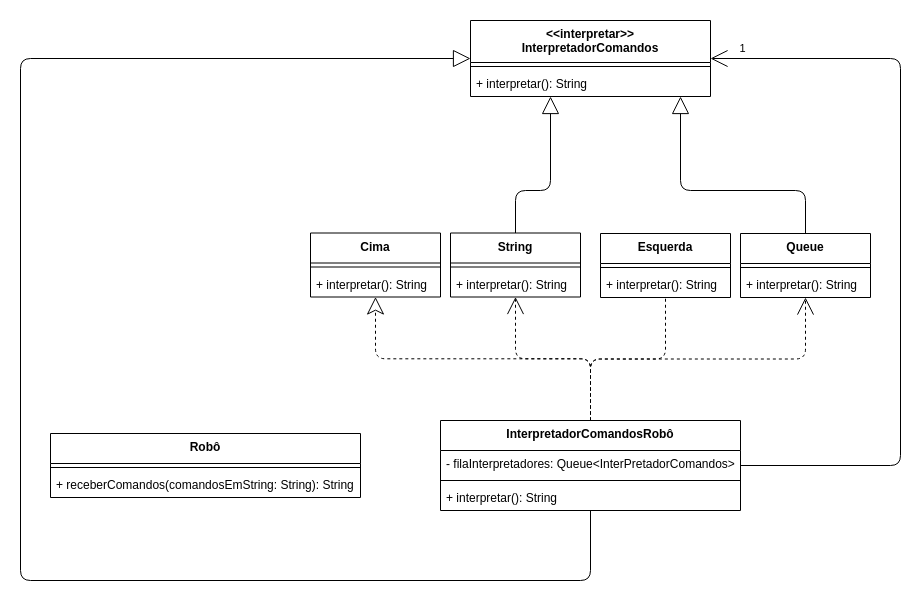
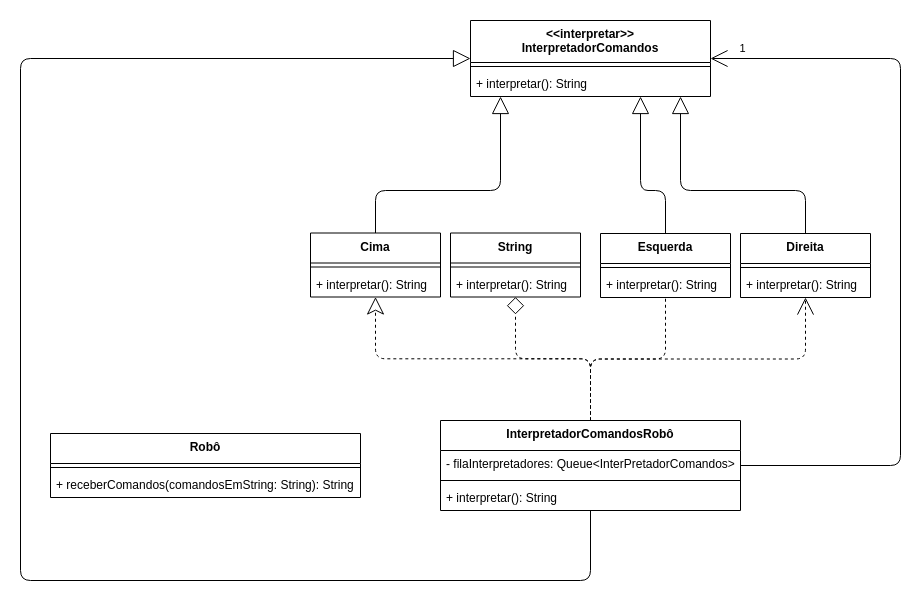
edge "Esquerda" -> "<<interpretar>> InterpretadorComandos": added
edge "String" -> "<<interpretar>> InterpretadorComandos": removed
edge "Cima" -> "<<interpretar>> InterpretadorComandos": added
node "Queue": label "Queue" -> "Direita"
edge "InterpretadorComandosRobô" -> "String": arrowhead open -> diamond
